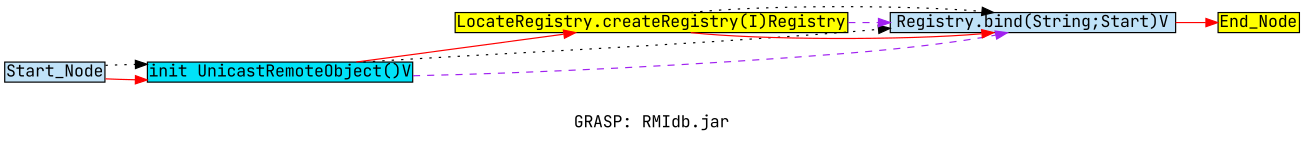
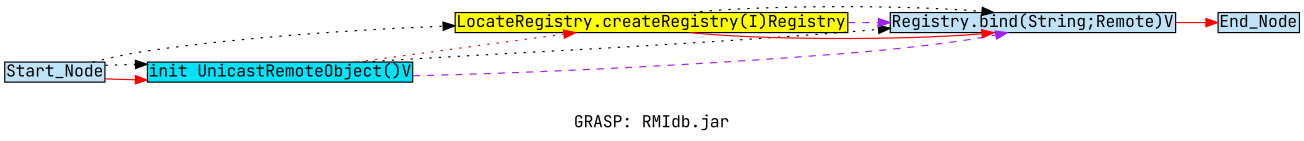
node "Registry.bind(String;Start)V": label "Registry.bind(String;Start)V" -> "Registry.bind(String;Remote)V"
node "End_Node": fillcolor yellow -> #c0e2f8
edge "Start_Node" -> "LocateRegistry.createRegistry(I)Registry": added
edge "init UnicastRemoteObject()V" -> "LocateRegistry.createRegistry(I)Registry": style solid -> dotted
